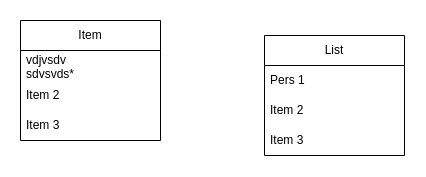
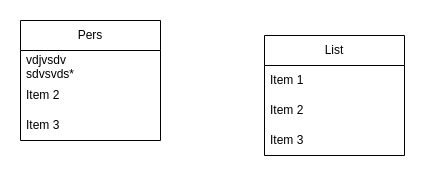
node "Item": label "Item" -> "Pers"
node "Pers 1": label "Pers 1" -> "Item 1"
